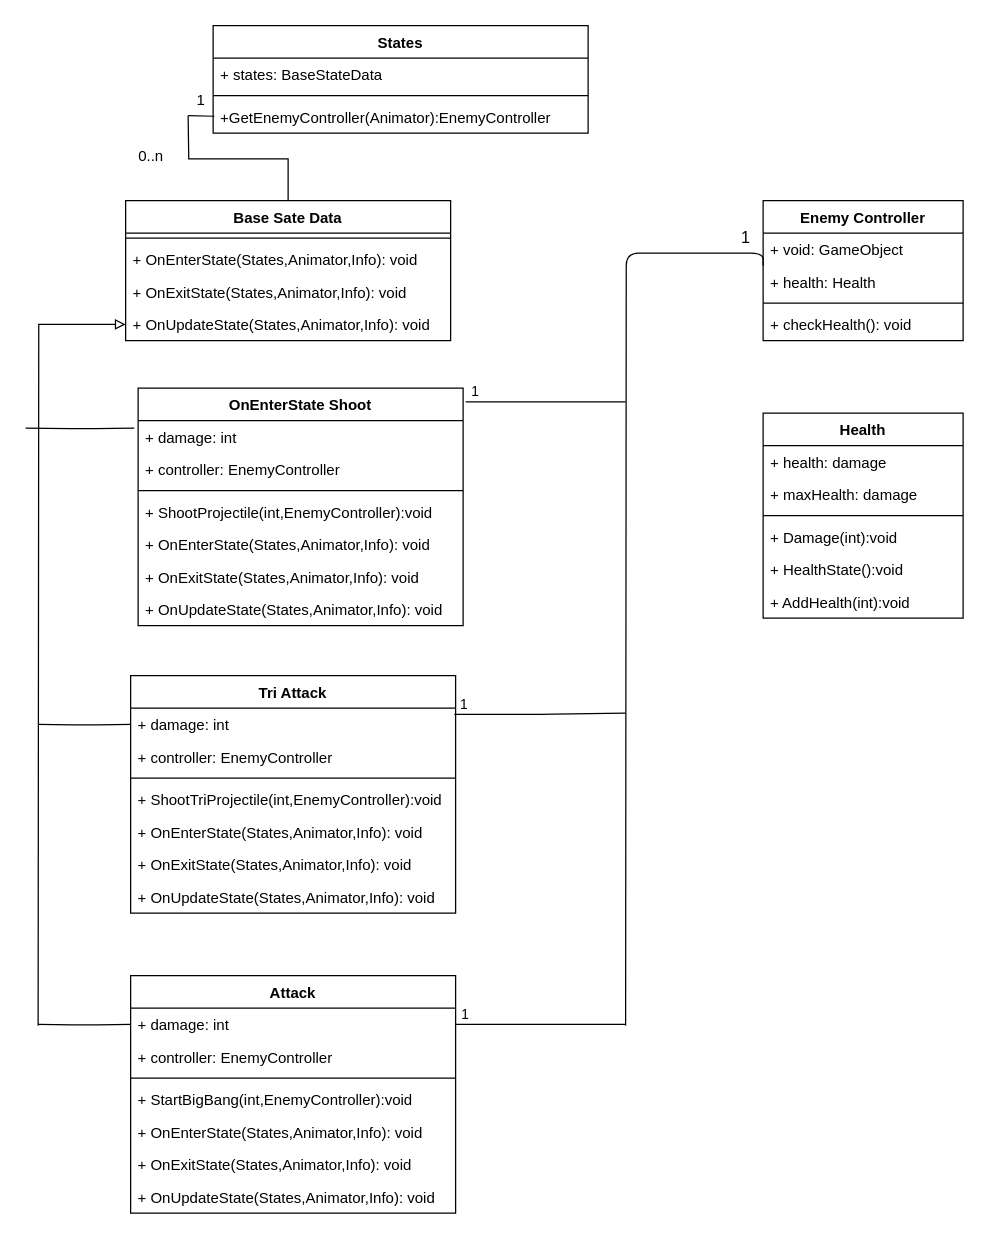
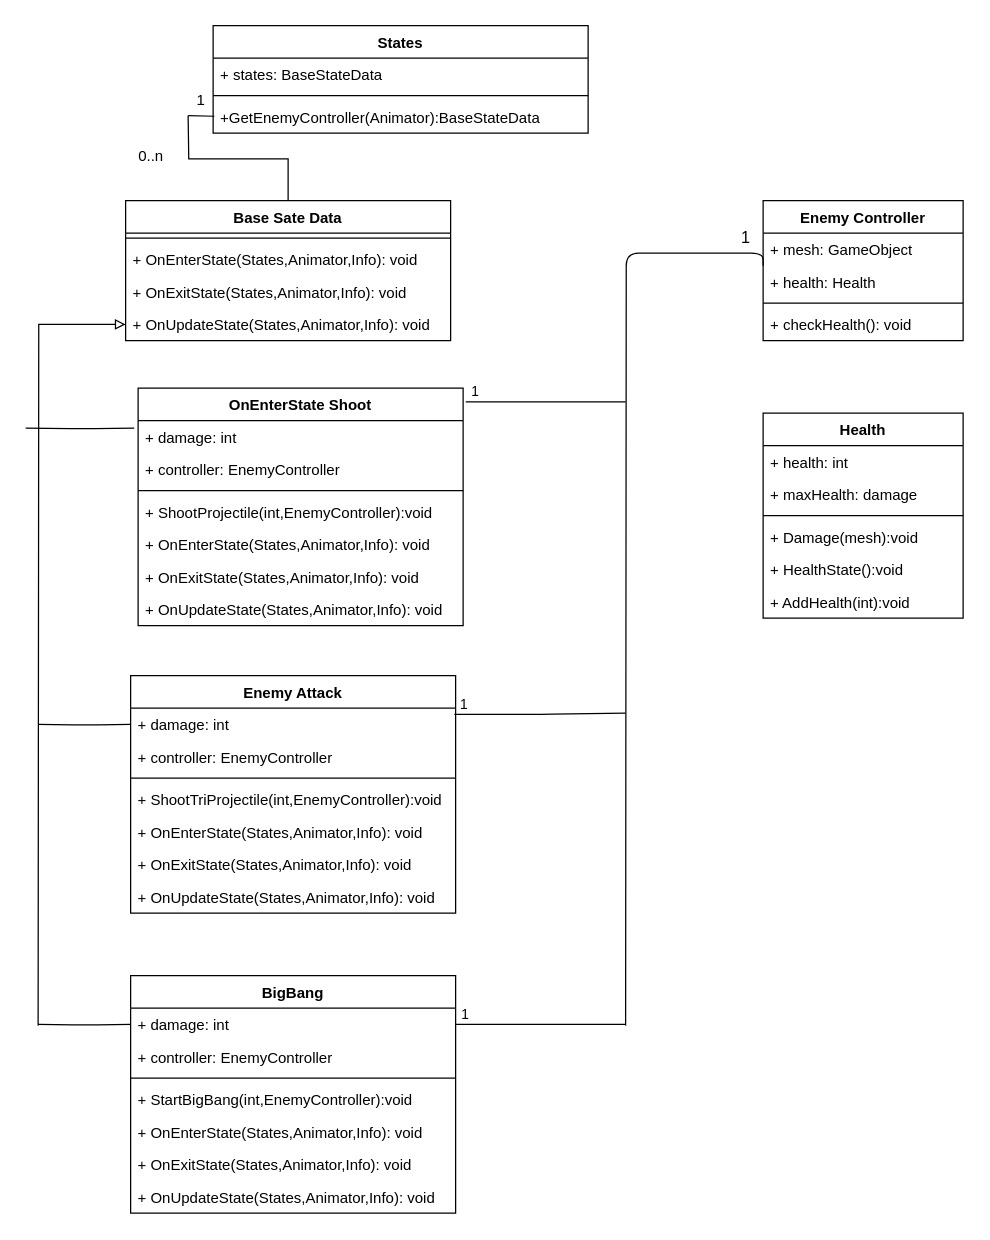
node "+GetEnemyController(Animator):EnemyController": label "+GetEnemyController(Animator):EnemyController" -> "+GetEnemyController(Animator):BaseStateData"
node "+ void: GameObject": label "+ void: GameObject" -> "+ mesh: GameObject"
node "+ health: damage": label "+ health: damage" -> "+ health: int"
node "+ Damage(int):void": label "+ Damage(int):void" -> "+ Damage(mesh):void"
node "Tri Attack": label "Tri Attack" -> "Enemy Attack"
node "Attack": label "Attack" -> "BigBang"
